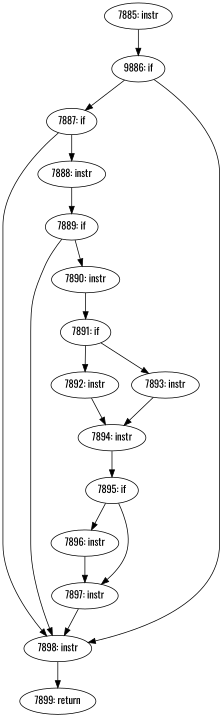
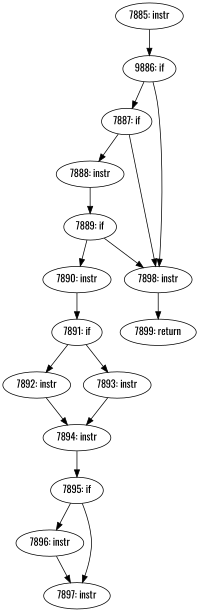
edge "7897: instr" -> "7898: instr": removed
